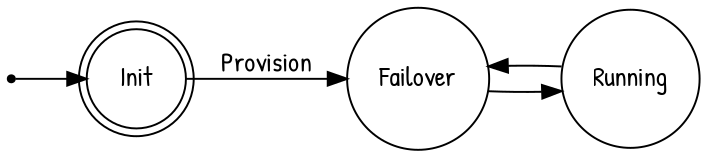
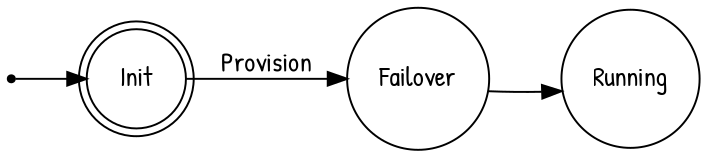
edge "Running" -> "Failover": removed
